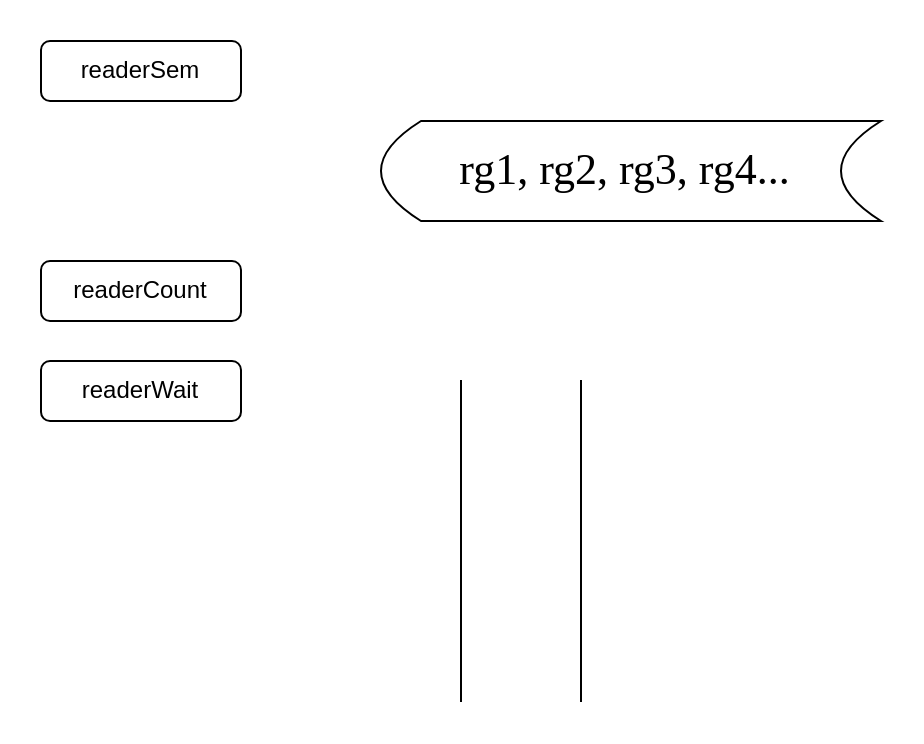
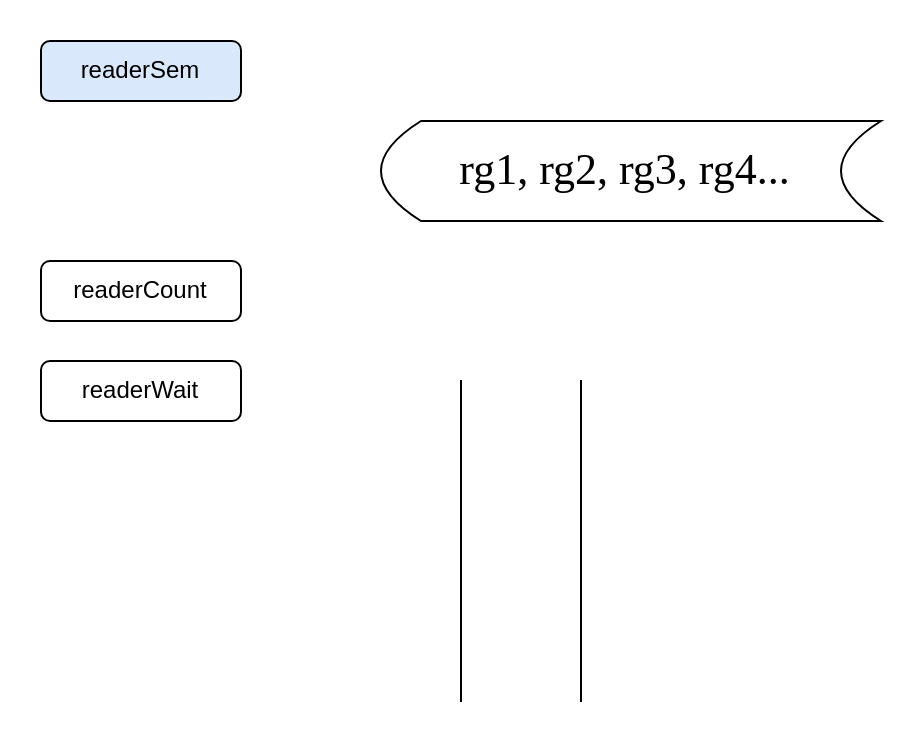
node "readerSem": fillcolor #ffffff -> #dae8fc
